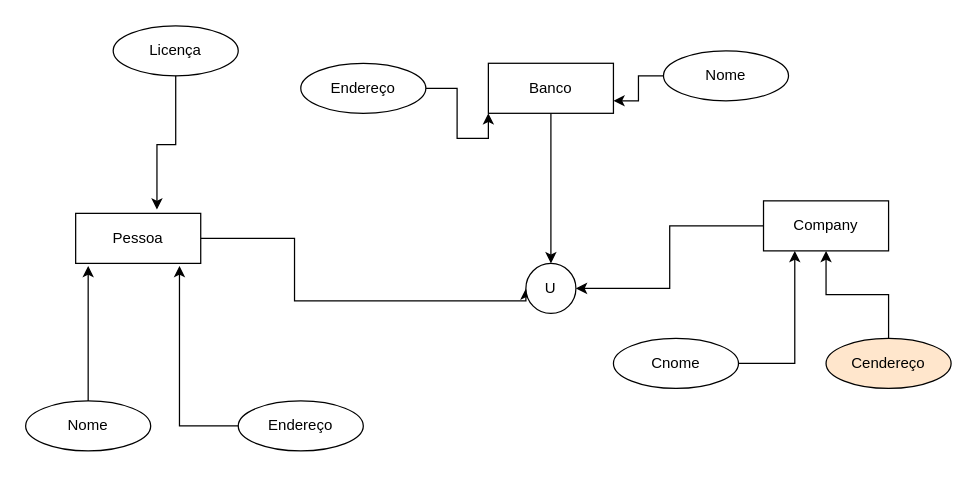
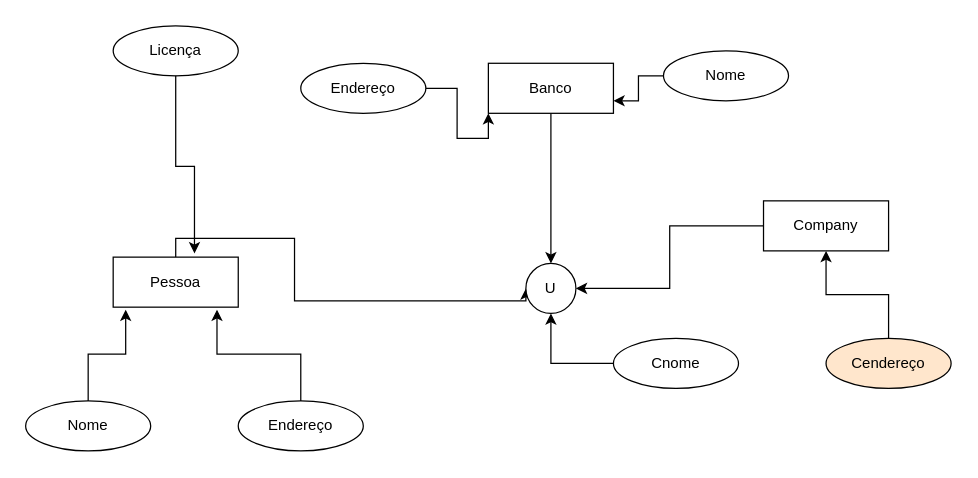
node "Pessoa": moved (138, 238) -> (176, 282)
edge "Cnome" -> "Company": now "Cnome" -> "U"
